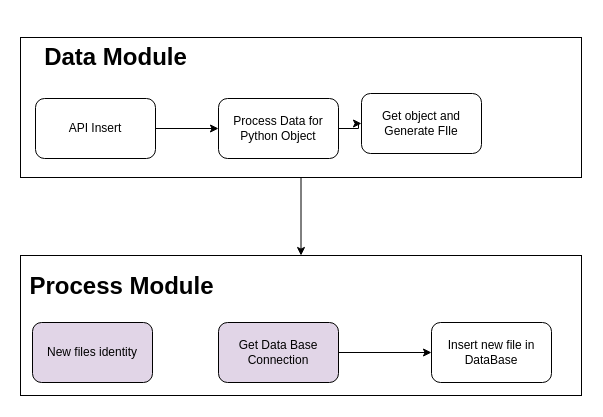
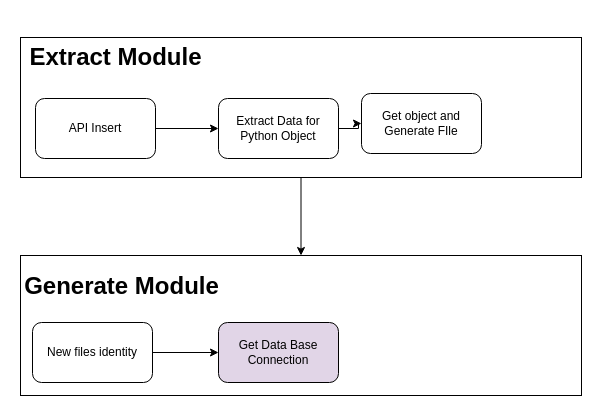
node "Data Module": label "Data Module" -> "Extract Module"
node "Process Data for Python Object": label "Process Data for Python Object" -> "Extract Data for Python Object"
node "Process Module": label "Process Module" -> "Generate Module"
node "New files identity": fillcolor #e1d5e7 -> #ffffff
edge "New files identity" -> "Get Data Base Connection": added
edge "Get Data Base Connection" -> "Insert new file in DataBase": removed
node "Insert new file in DataBase": removed
